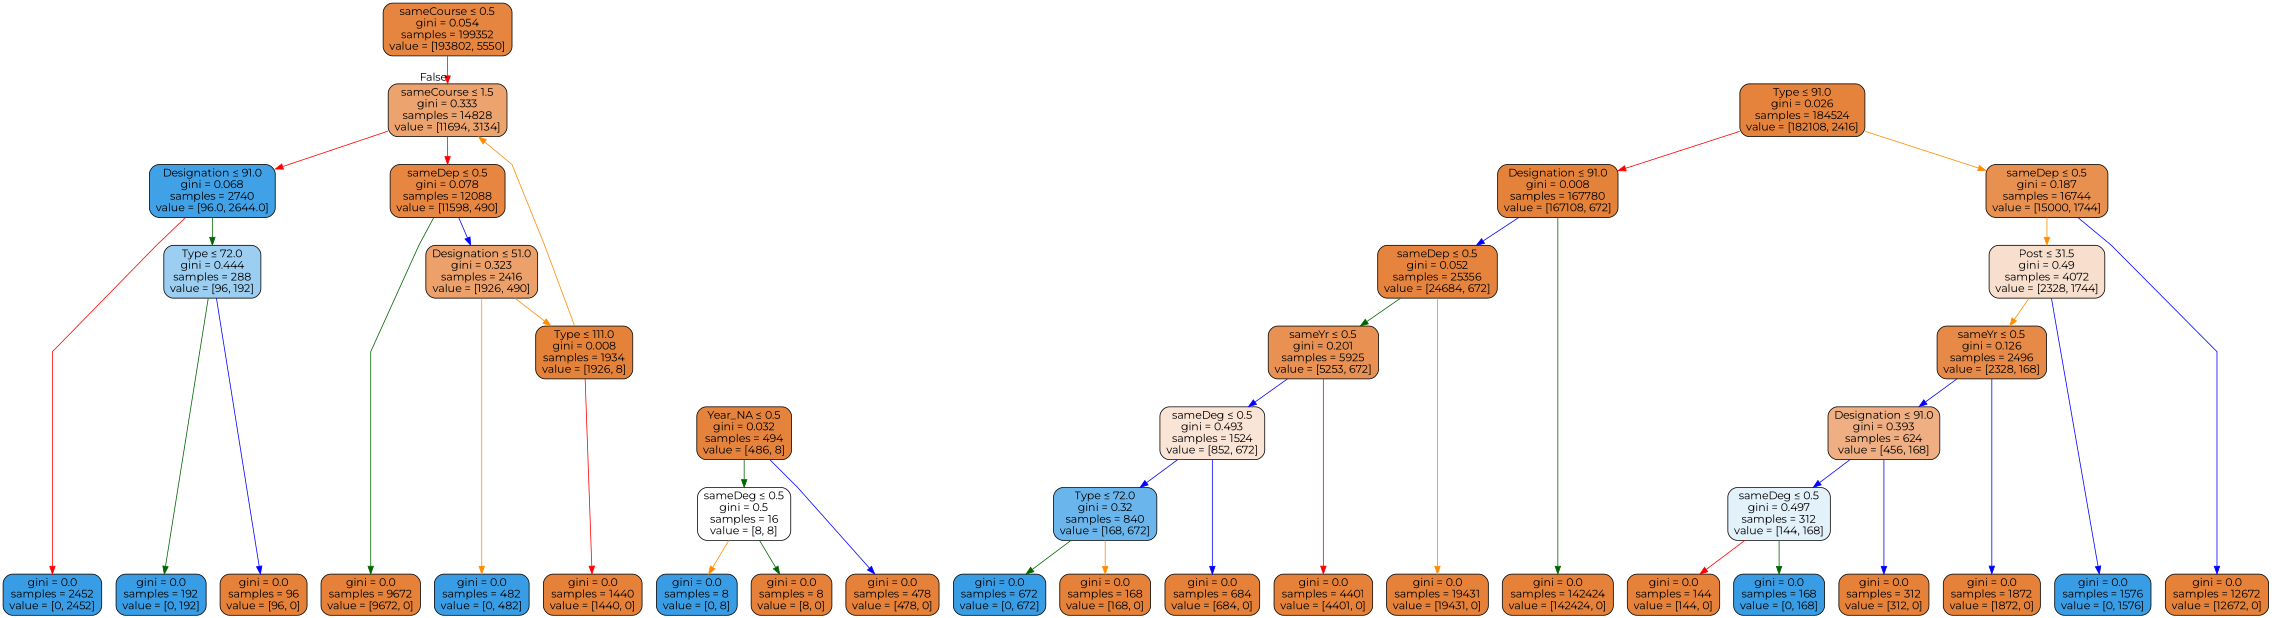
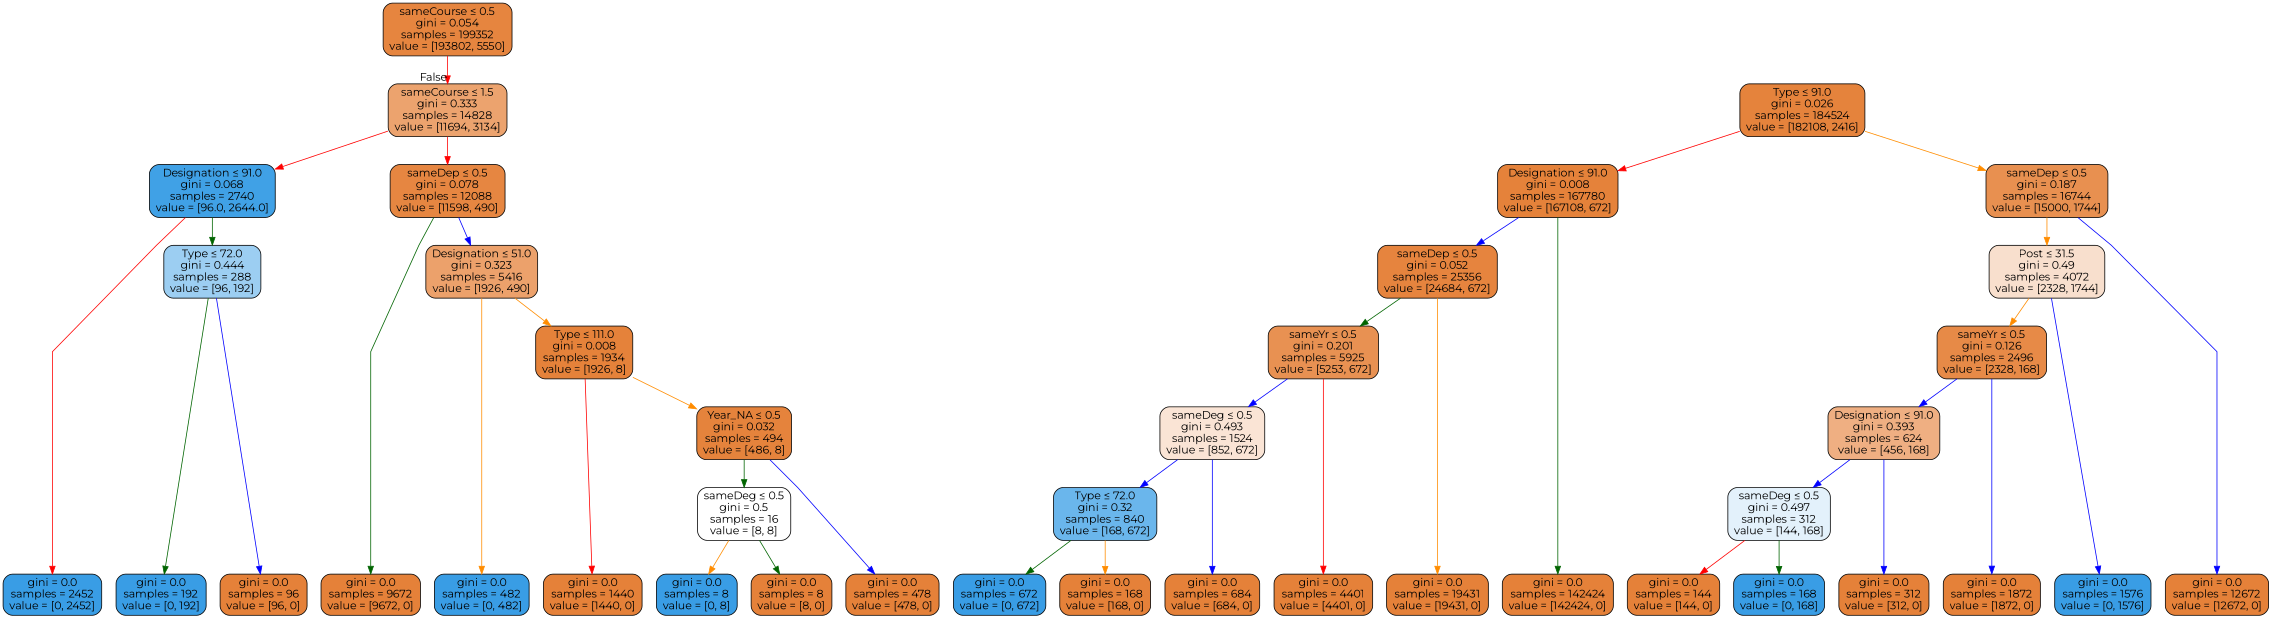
edge "Type ≤ 111.0" -> "sameCourse ≤ 1.5": now "Type ≤ 111.0" -> "Year_NA ≤ 0.5"
node "Designation ≤ 51.0": text "samples = 2416" -> "samples = 5416"
